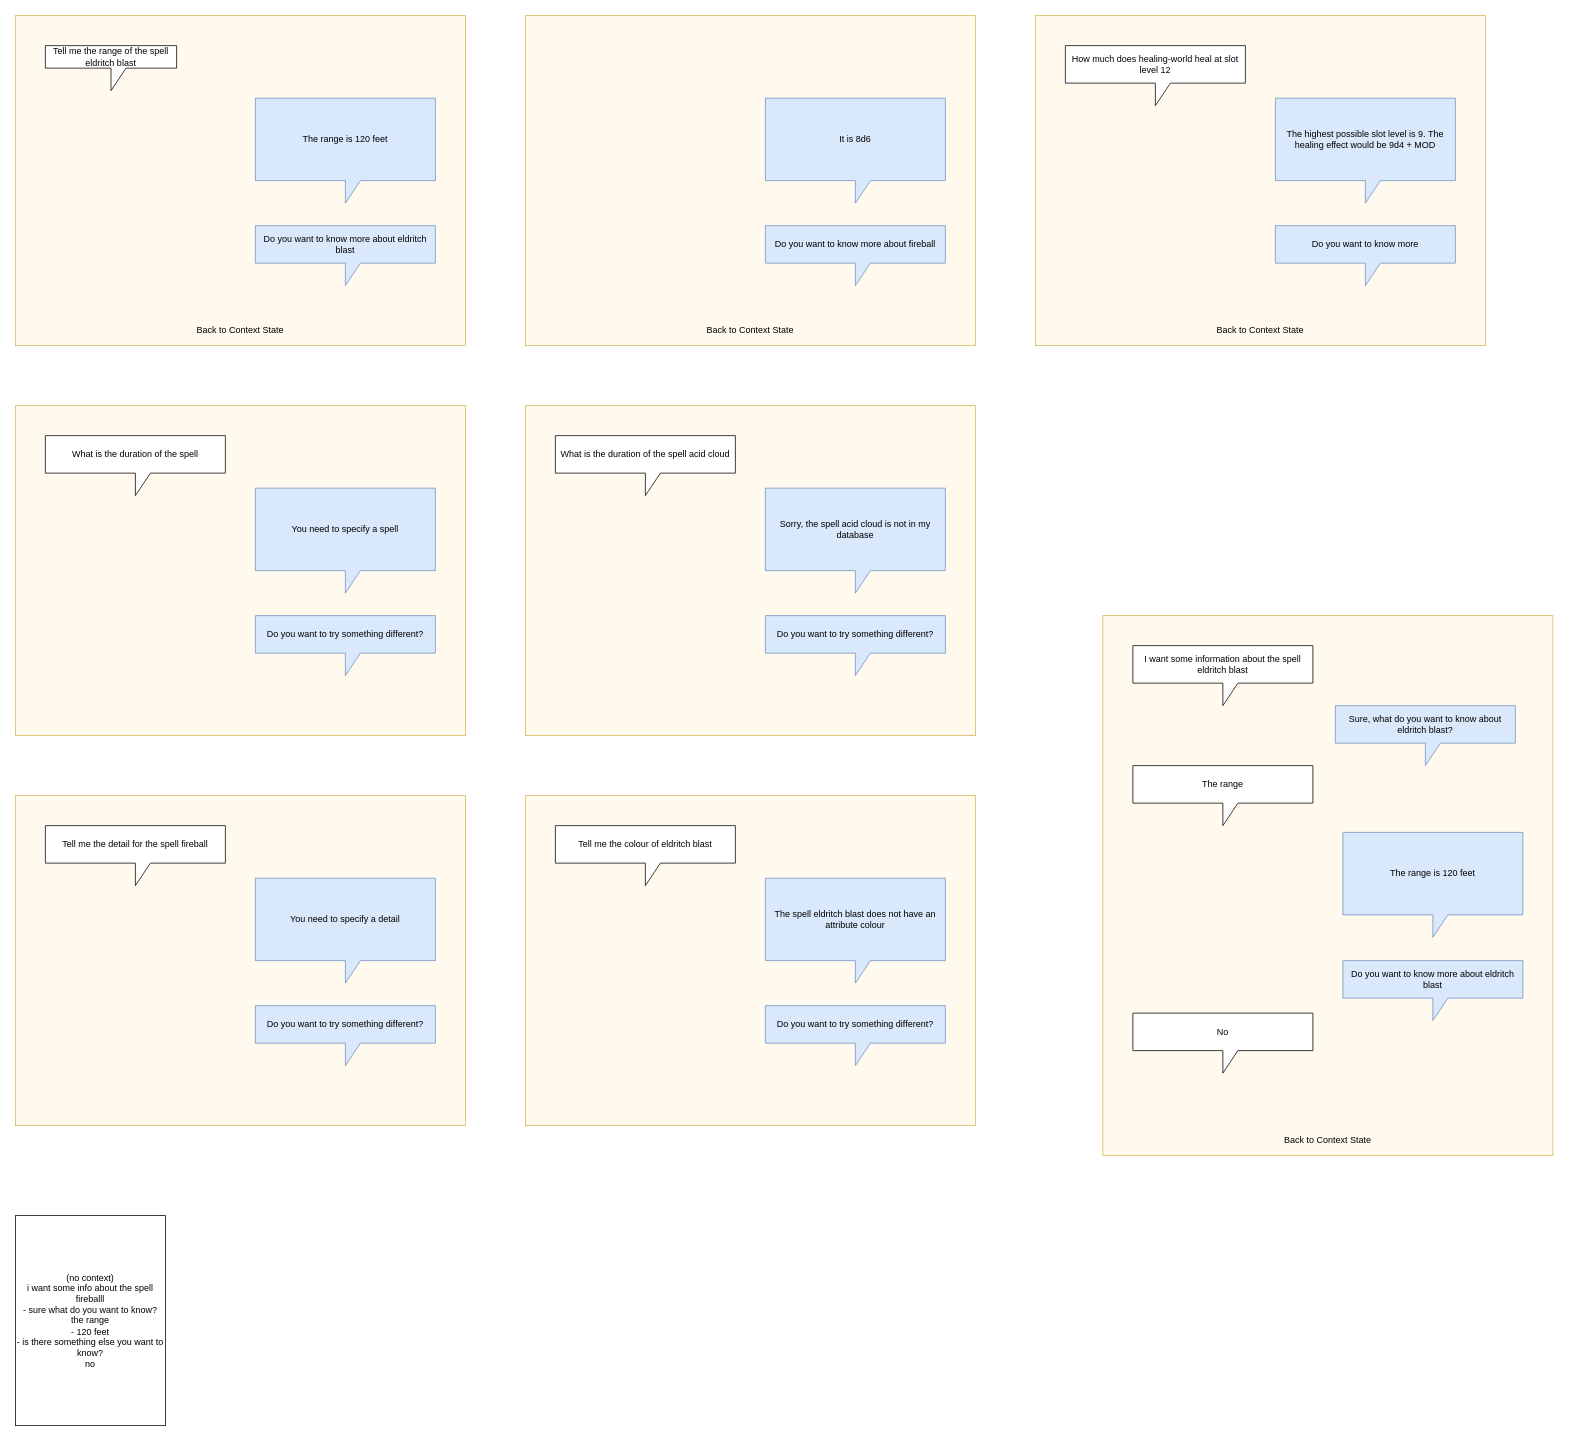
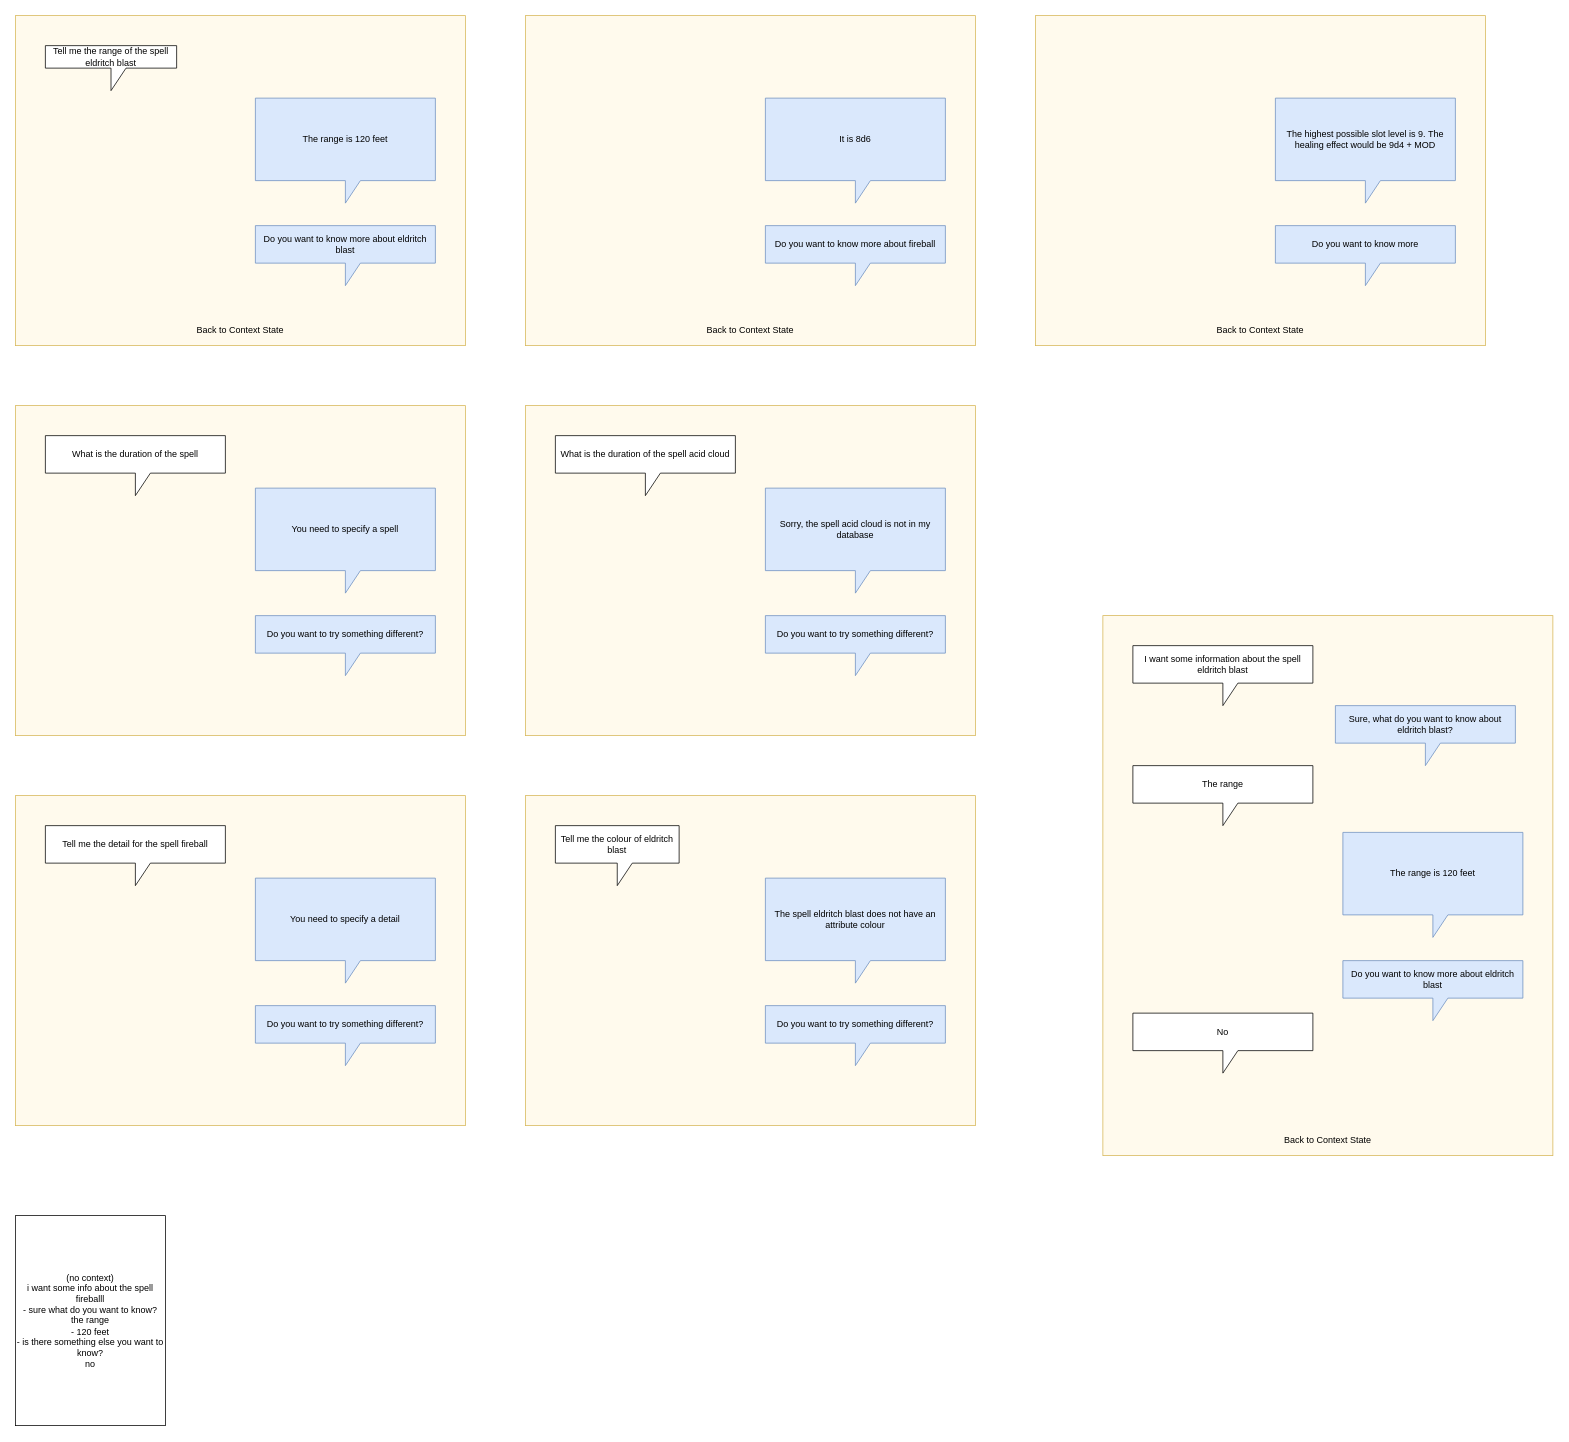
node "How much does healing-world heal at slot level 12": removed
node "Tell me the colour of eldritch blast": size 180x60 -> 124x60
